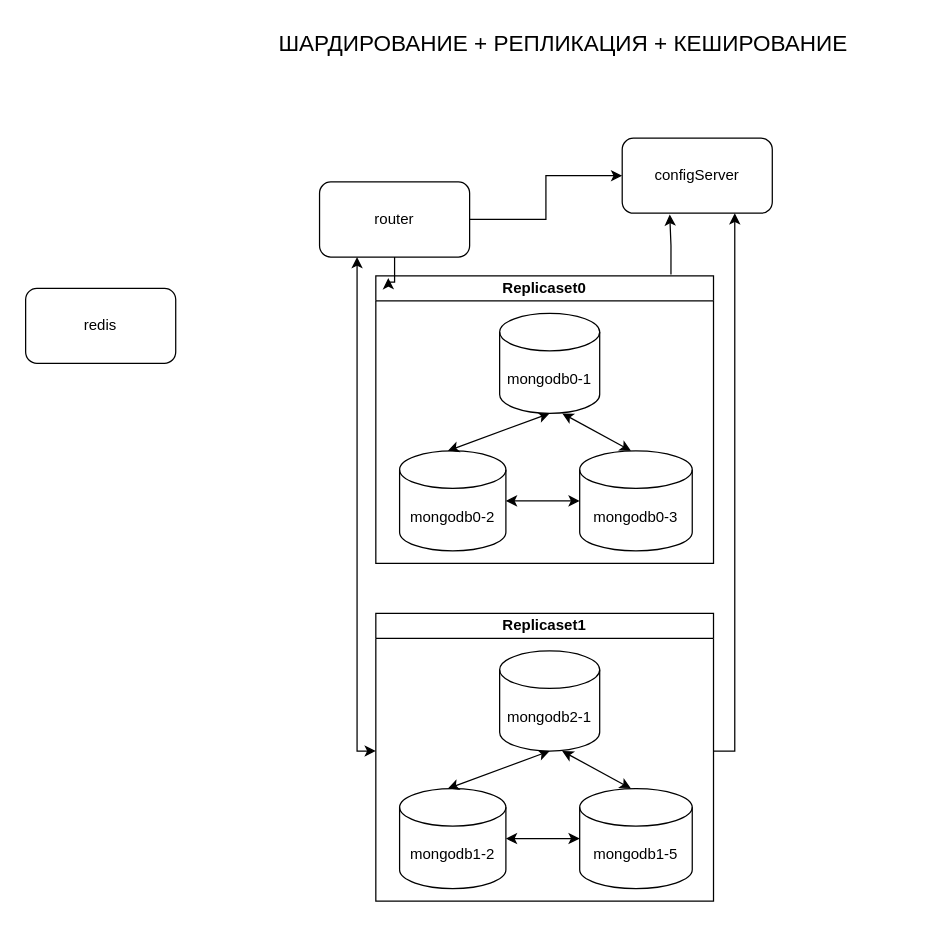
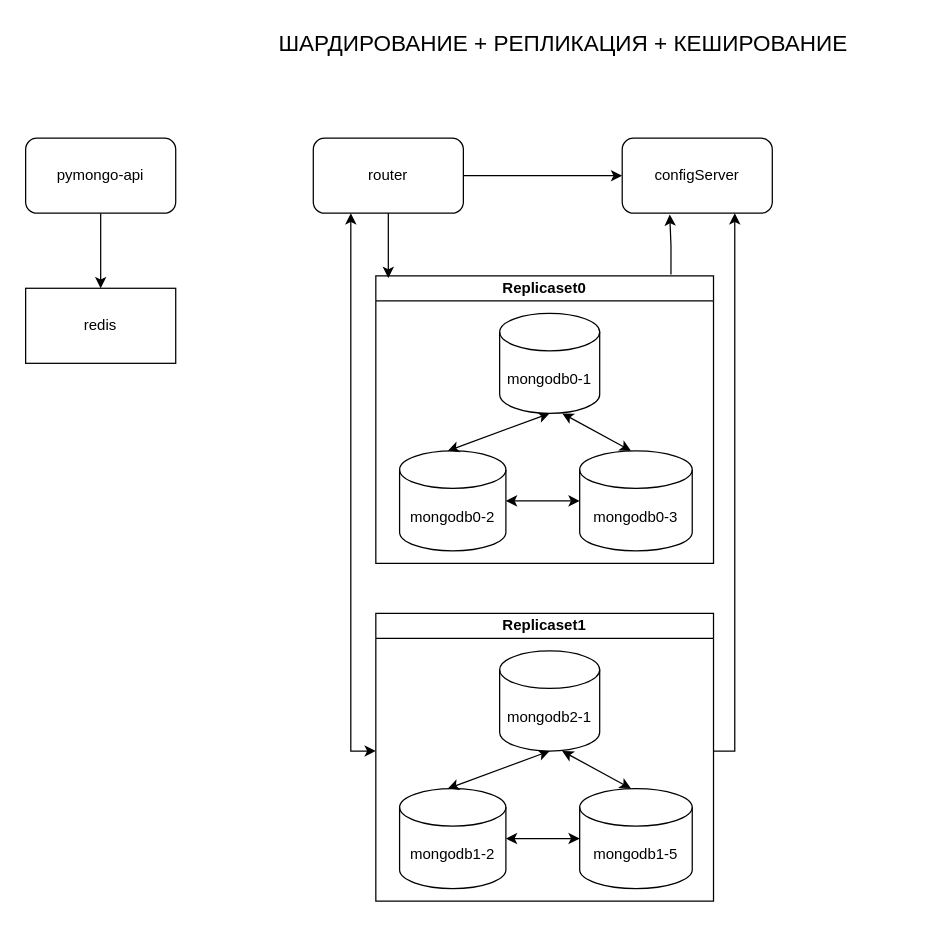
node "pymongo-api": added
node "router": moved (394, 219) -> (388, 176)
edge "pymongo-api" -> "redis": added
node "redis": shape rounded rectangle -> rectangle
